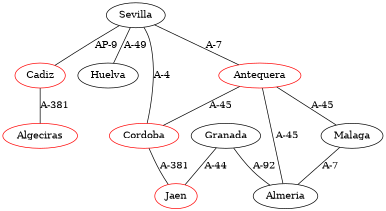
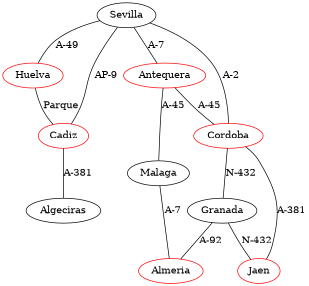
node "Huelva": color black -> red
edge "Sevilla" -- "Cordoba": label "A-4" -> "A-2"
edge "Huelva" -- "Cadiz": added, label "Parque"
node "Algeciras": color red -> black
edge "Antequera" -- "Almeria": removed, label "A-45"
edge "Granada" -- "Jaen": label "A-44" -> "N-432"
edge "Cordoba" -- "Granada": added, label "N-432"
node "Almeria": color black -> red
